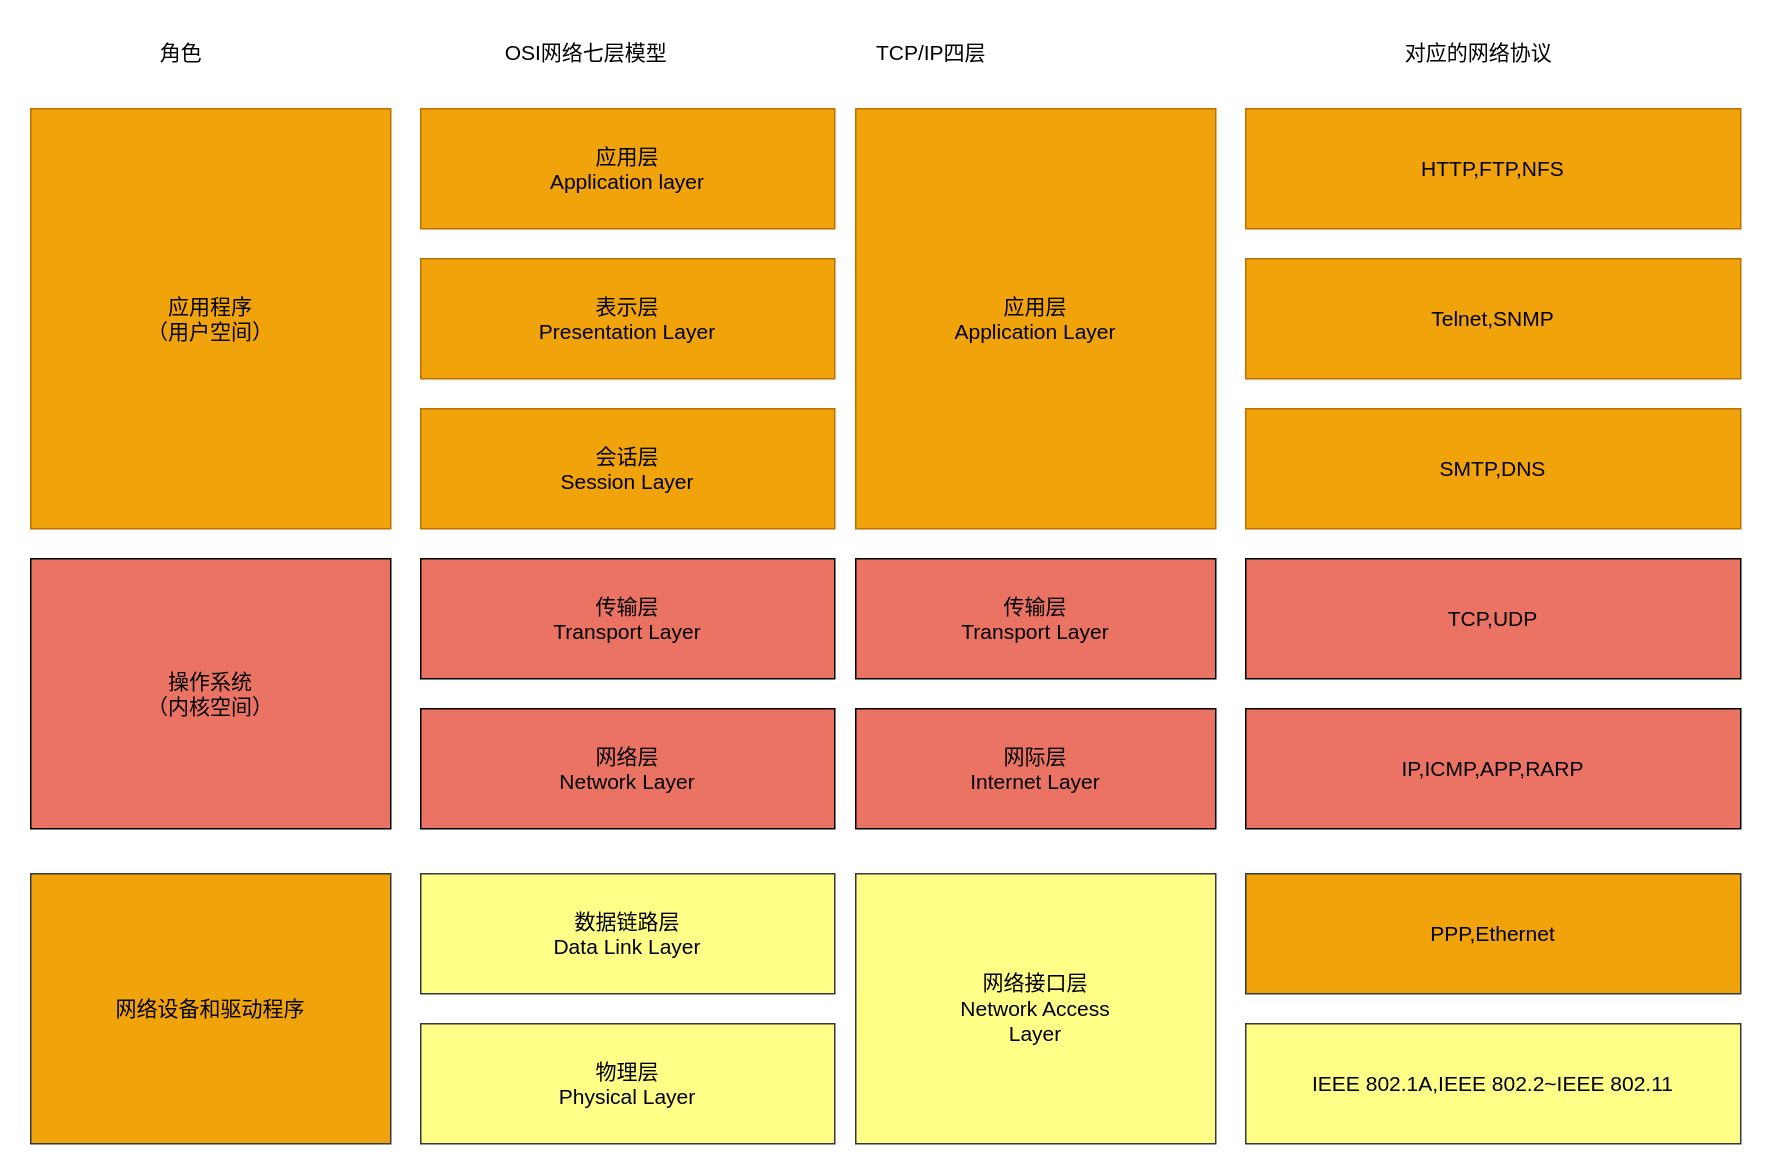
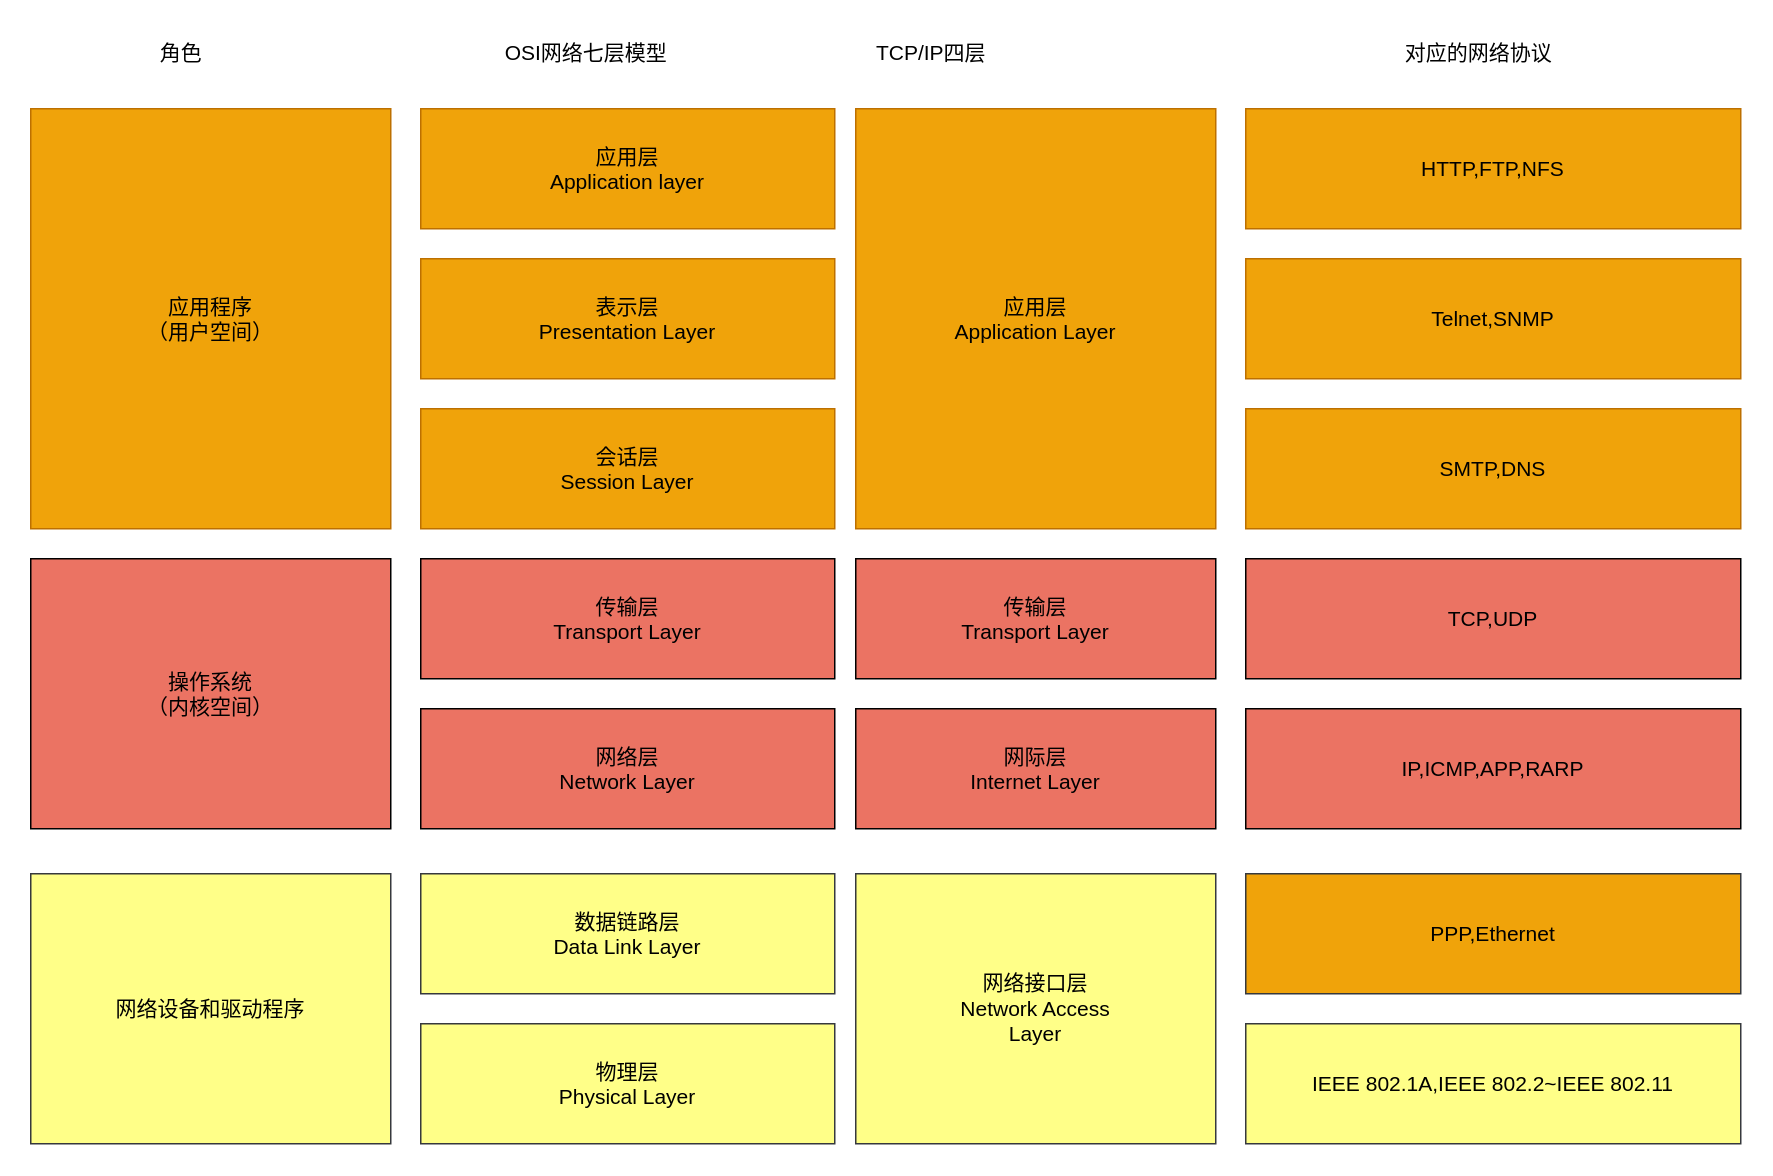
node "网络设备和驱动程序": fillcolor #f0a30a -> #ffff88
